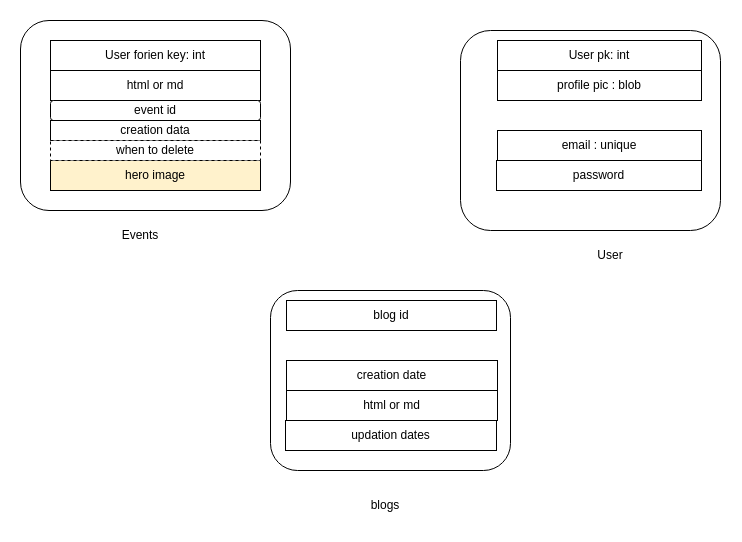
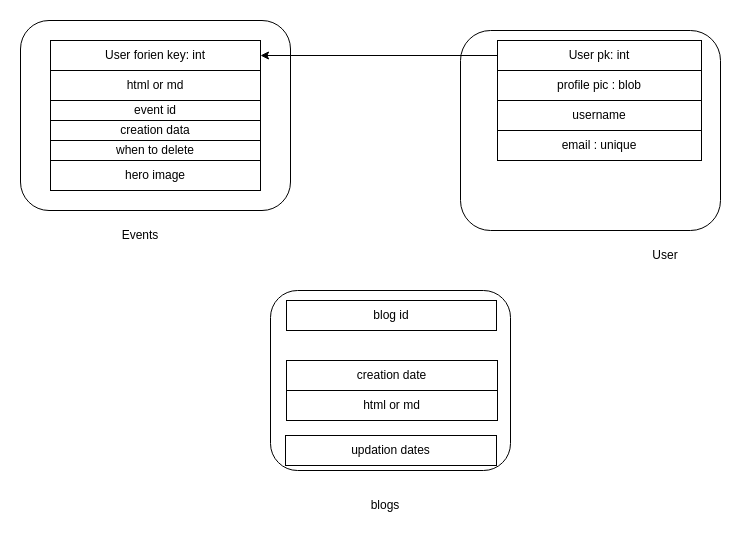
edge "User pk: int" -> "User forien key: int": added
node "event id": shape rounded rectangle -> rectangle
node "username": added
node "when to delete": style dashed -> solid
node "hero image": fillcolor #fff2cc -> #ffffff
node "password": removed
node "User": moved (611, 256) -> (666, 256)
node "updation dates": moved (391, 436) -> (391, 451)
